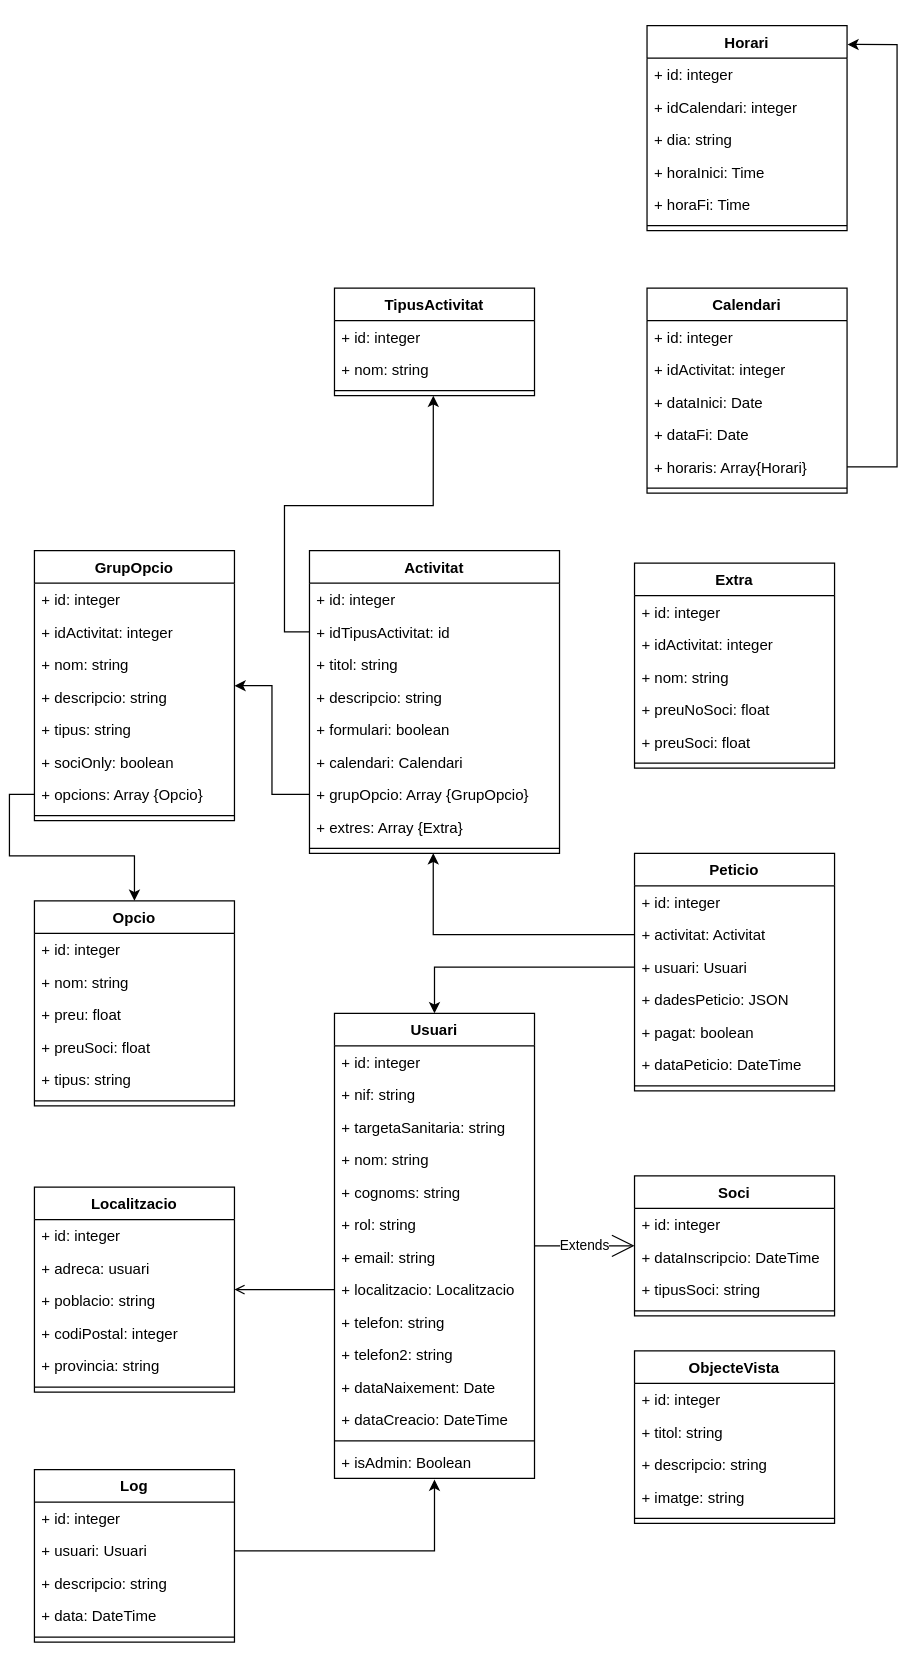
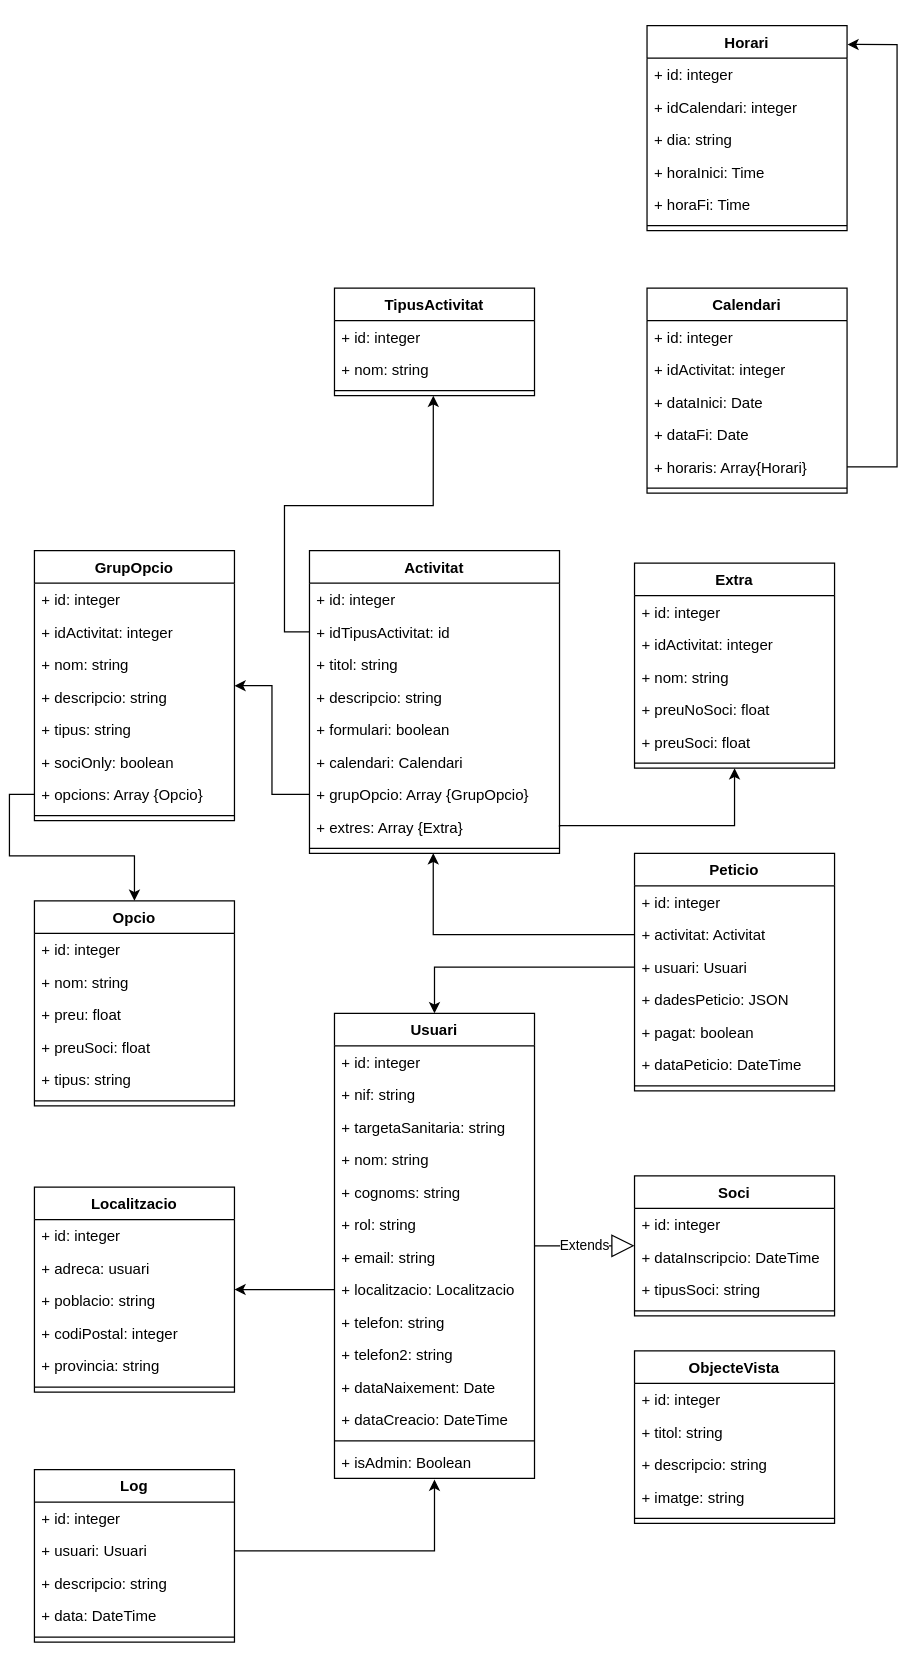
edge "+ extres: Array {Extra}" -> "Extra": added
edge "Usuari" -> "Soci": arrowhead open -> block
edge "+ localitzacio: Localitzacio" -> "Localitzacio": arrowhead open -> classic
